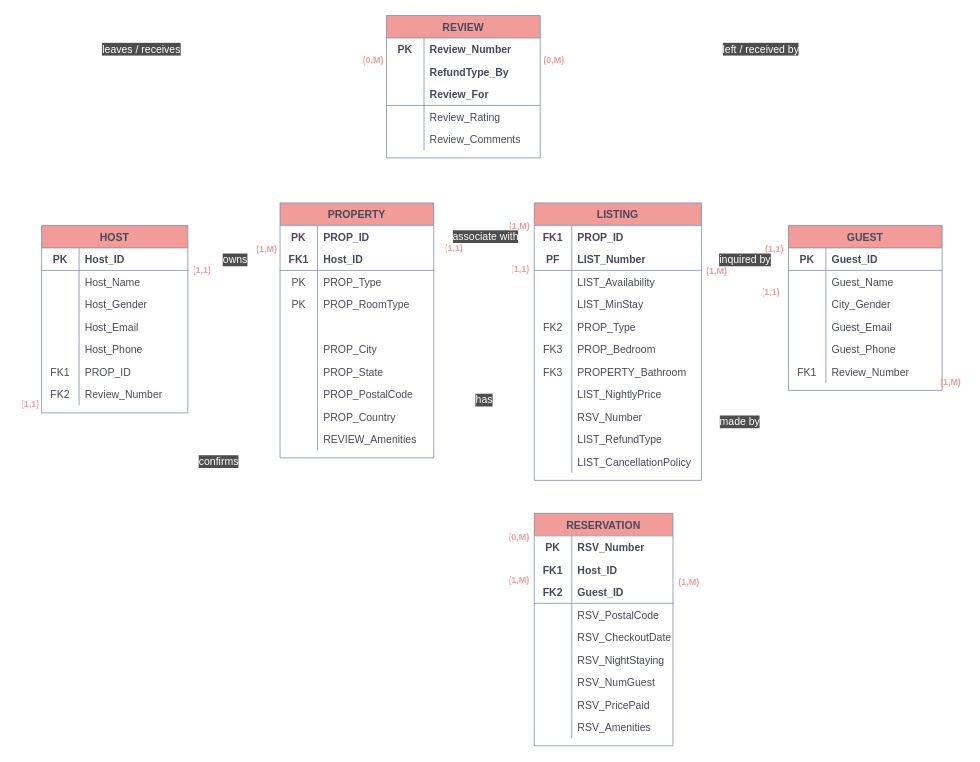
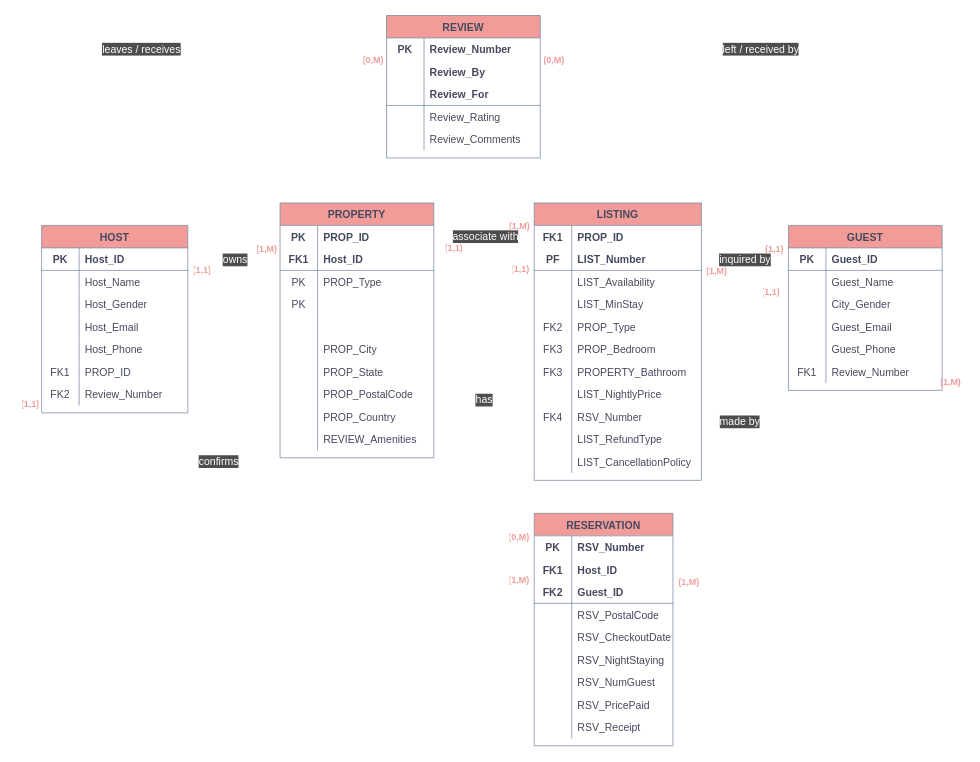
node "RefundType_By": label "RefundType_By" -> "Review_By"
node "PROP_RoomType": removed
node "FK4": added
node "RSV_Amenities": label "RSV_Amenities" -> "RSV_Receipt"
